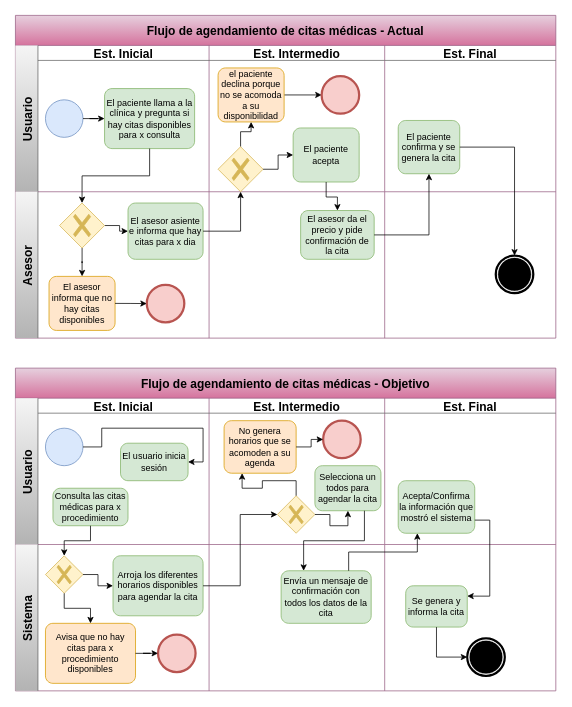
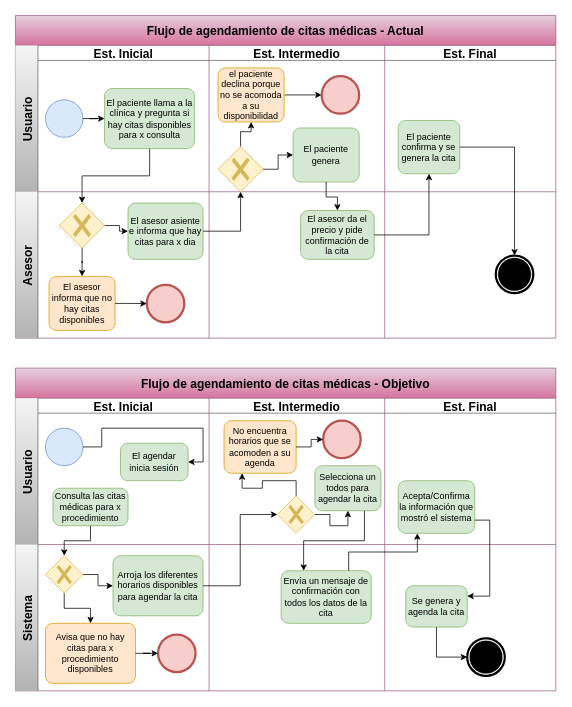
node "El paciente acepta": label "El paciente acepta" -> "El paciente genera"
node "No genera horarios que se acomoden a su agenda": label "No genera horarios que se acomoden a su agenda" -> "No encuentra horarios que se acomoden a su agenda"
node "El usuario inicia sesión": label "El usuario inicia sesión" -> "El agendar inicia sesión"
node "Se genera y informa la cita": label "Se genera y informa la cita" -> "Se genera y agenda la cita"
